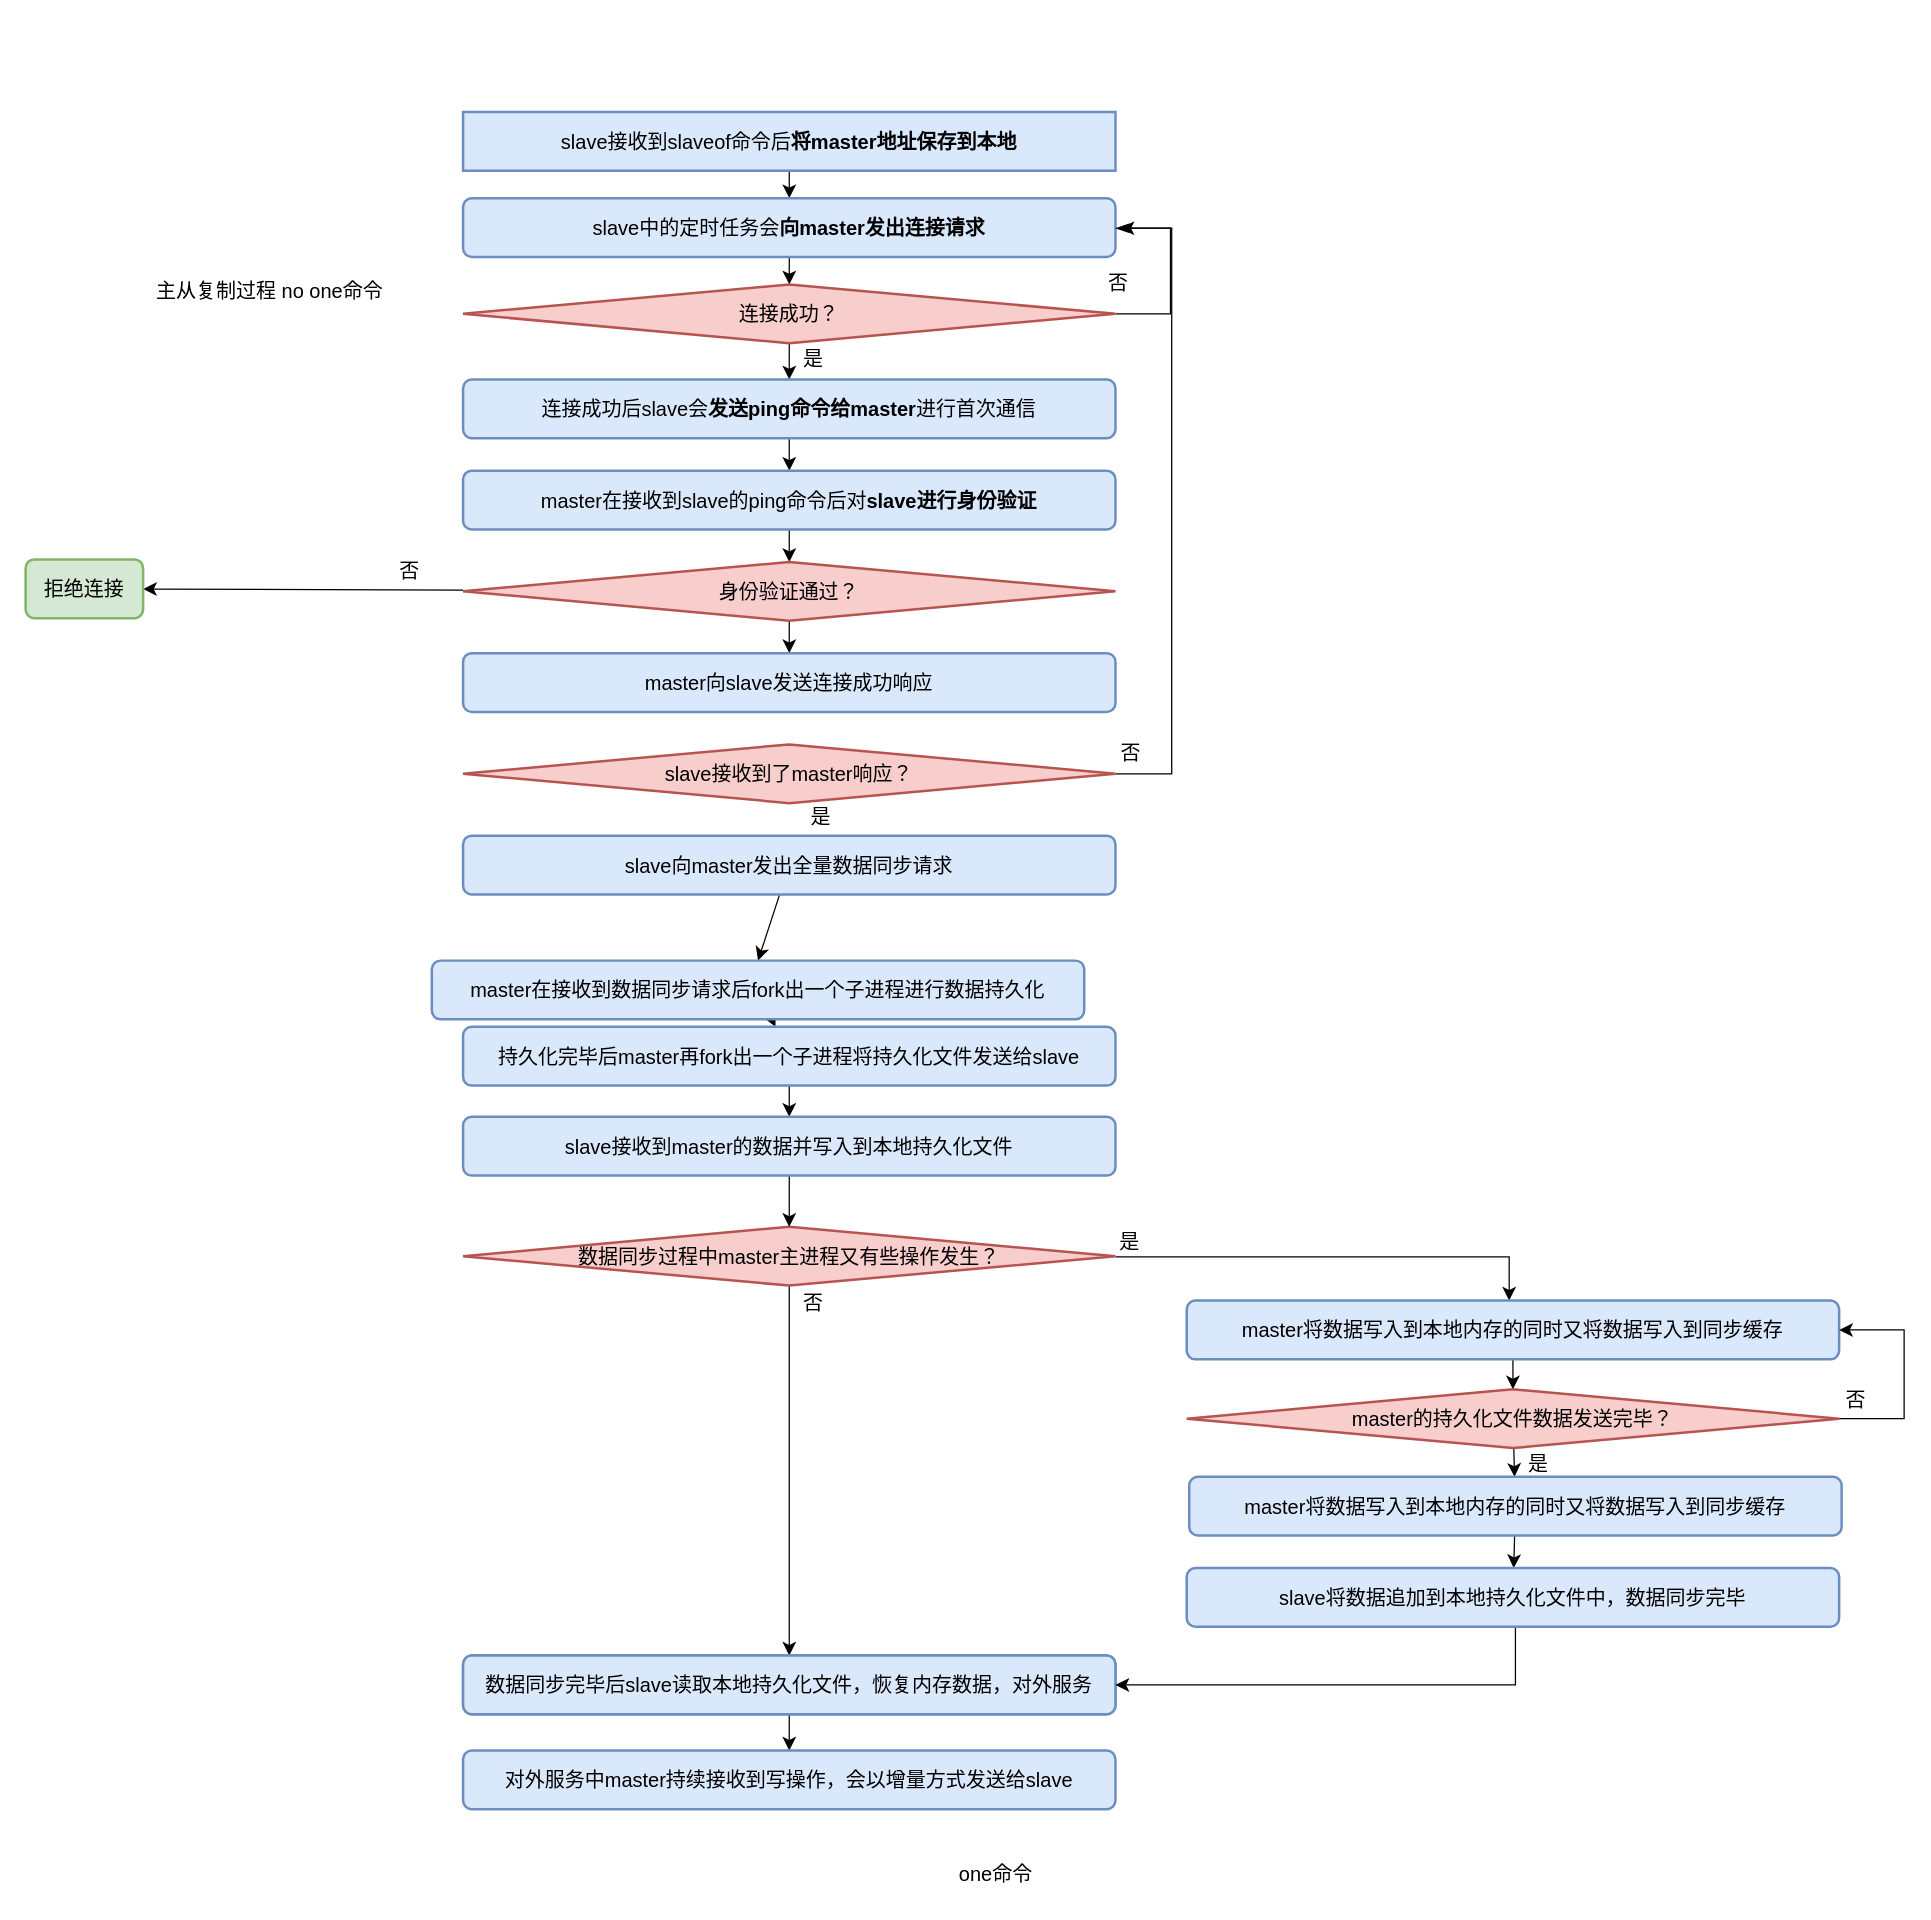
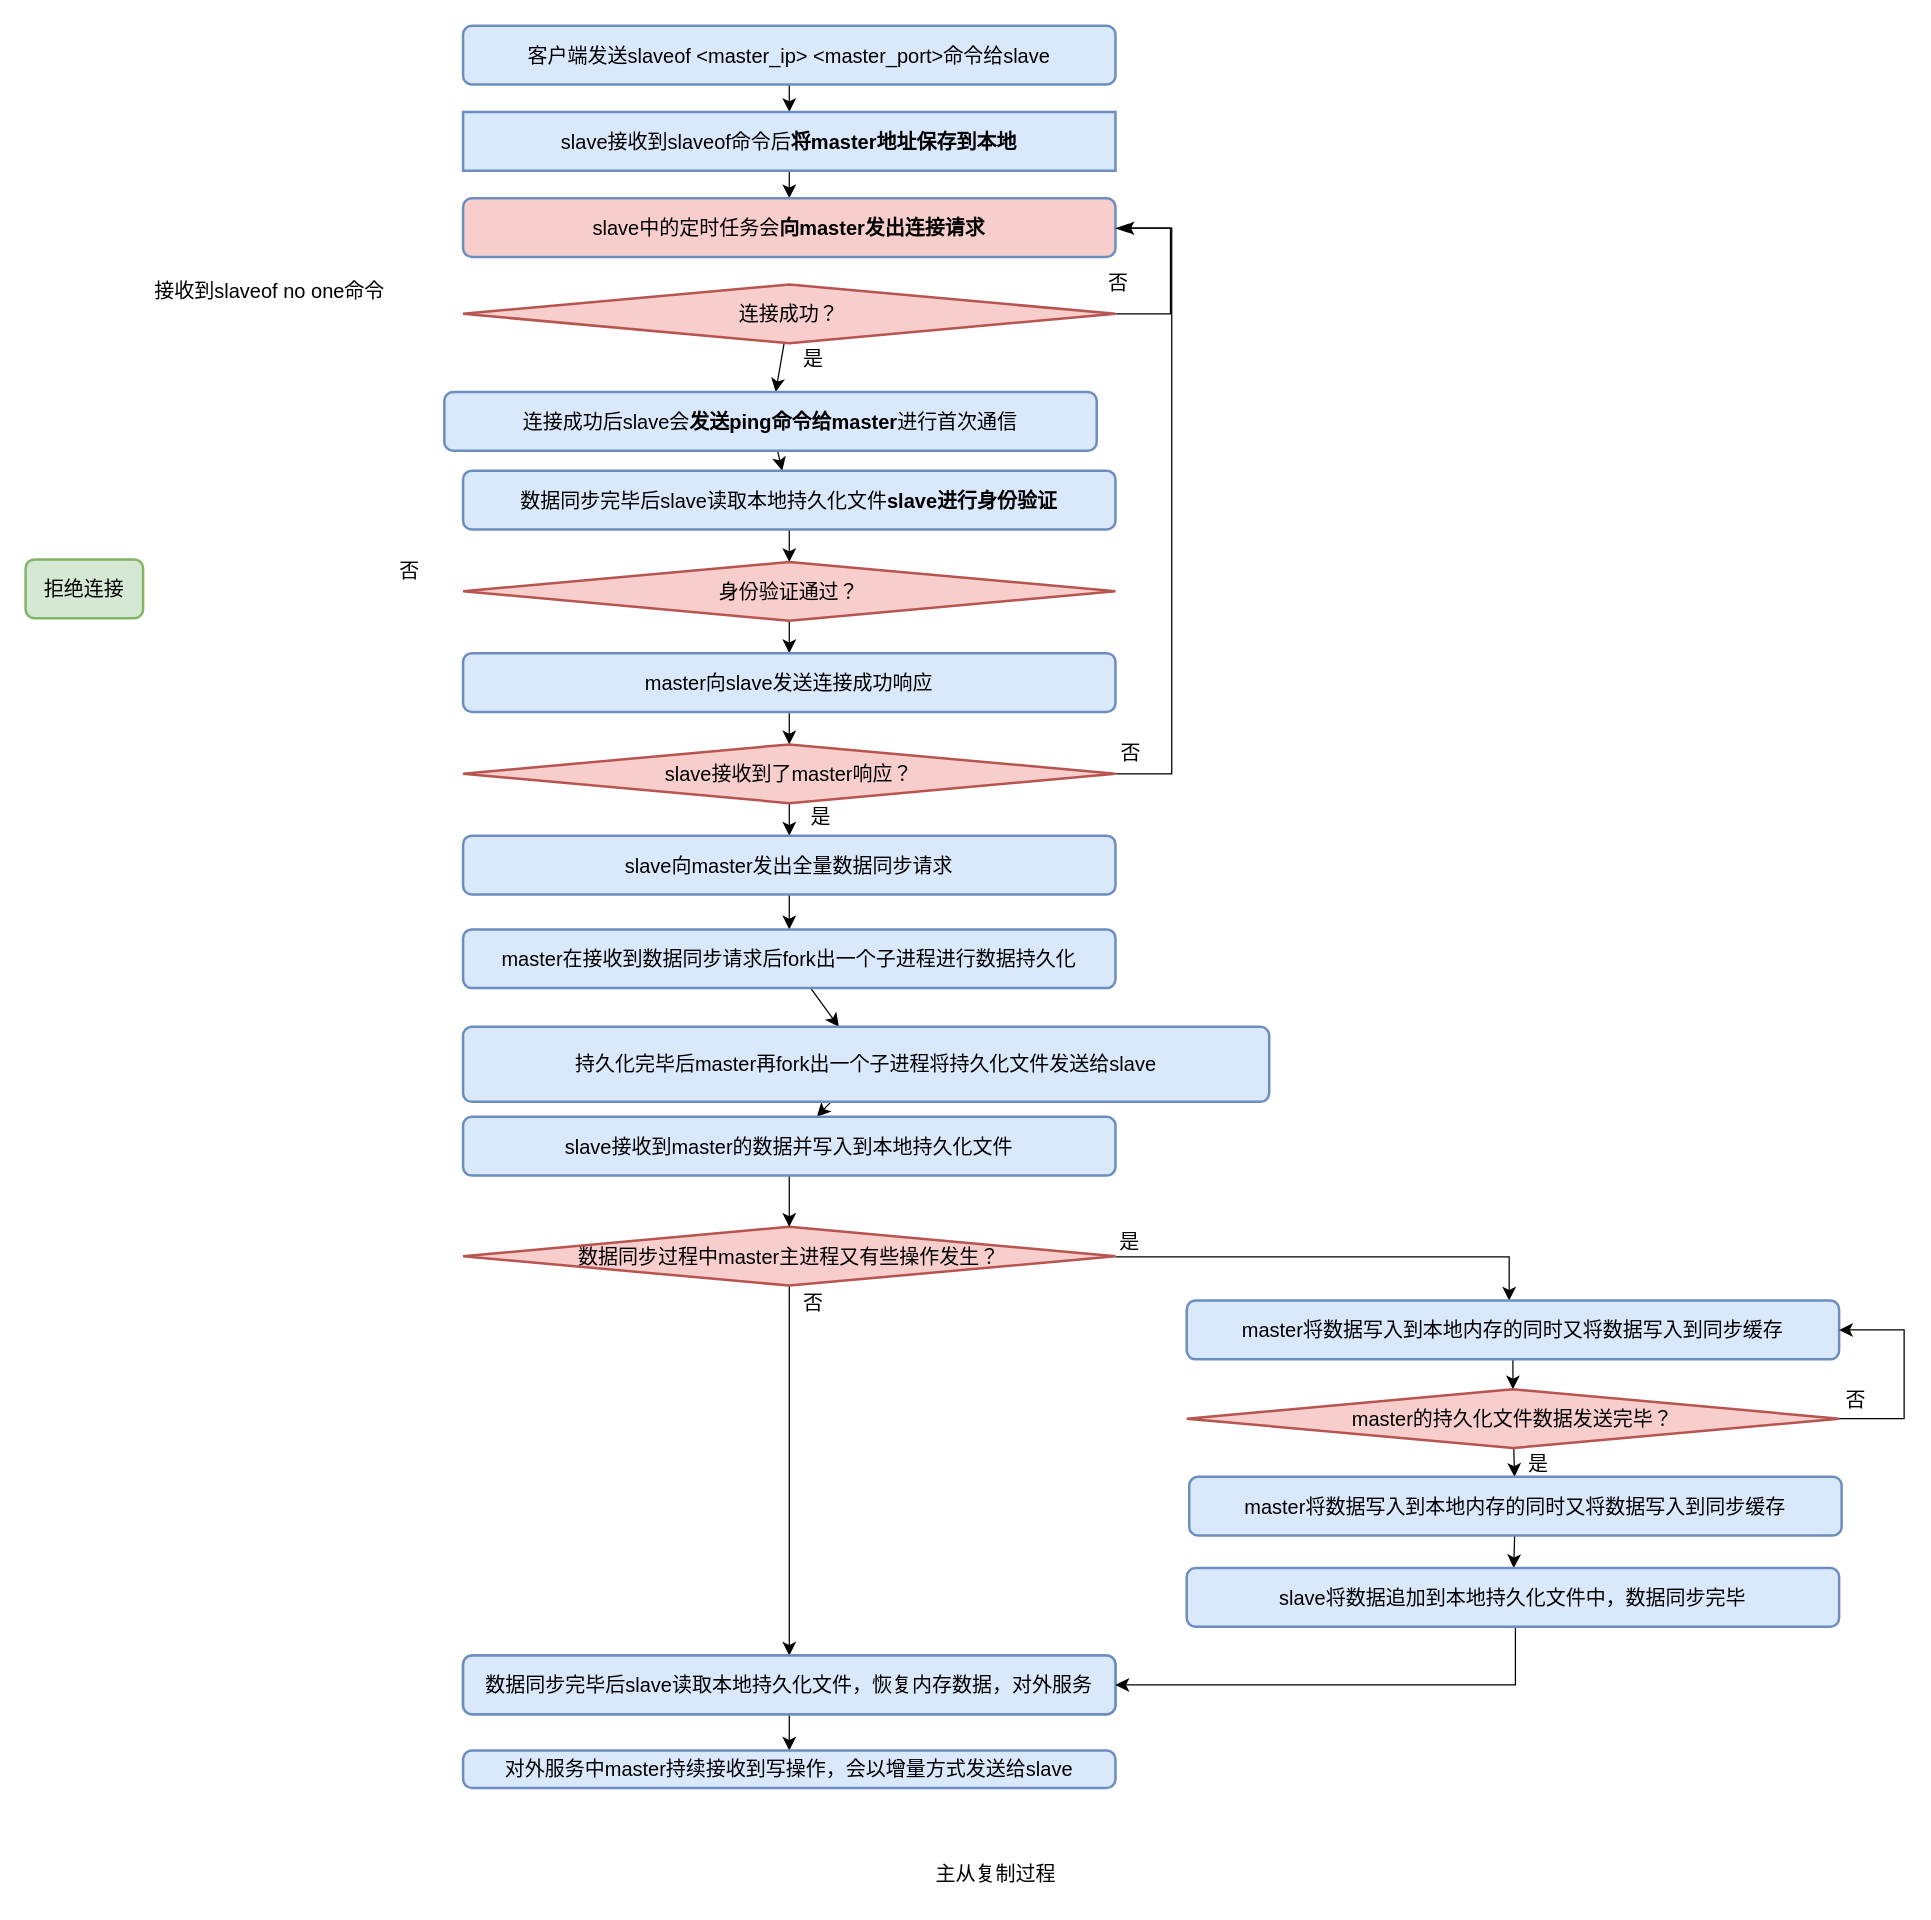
node "客户端发送slaveof <master_ip> <master_port>命令给slave": added
edge "客户端发送slaveof <master_ip> <master_port>命令给slave" -> "slave接收到slaveof命令后将master地址保存到本地": added
node "slave中的定时任务会向master发出连接请求": fillcolor #dae8fc -> #f8cecc
edge "slave中的定时任务会向master发出连接请求" -> "连接成功？": removed
node "主从复制过程 no one命令": label "主从复制过程 no one命令" -> "接收到slaveof no one命令"
node "连接成功后slave会发送ping命令给master进行首次通信": moved (789, 409) -> (771, 421)
node "master在接收到slave的ping命令后对slave进行身份验证": label "master在接收到slave的ping命令后对slave进行身份验证" -> "数据同步完毕后slave读取本地持久化文件slave进行身份验证"
edge "身份验证通过？" -> "拒绝连接": removed
edge "master向slave发送连接成功响应" -> "slave接收到了master响应？": added
edge "slave接收到了master响应？" -> "slave向master发出全量数据同步请求": added
node "master在接收到数据同步请求后fork出一个子进程进行数据持久化": moved (758, 990) -> (789, 959)
node "持久化完毕后master再fork出一个子进程将持久化文件发送给slave": size 653x59 -> 806x75
node "对外服务中master持续接收到写操作，会以增量方式发送给slave": size 653x59 -> 653x38
node "one命令": label "one命令" -> "主从复制过程"
